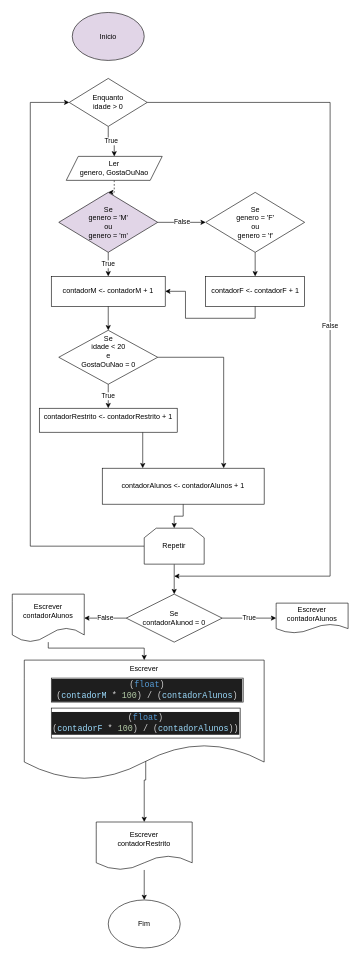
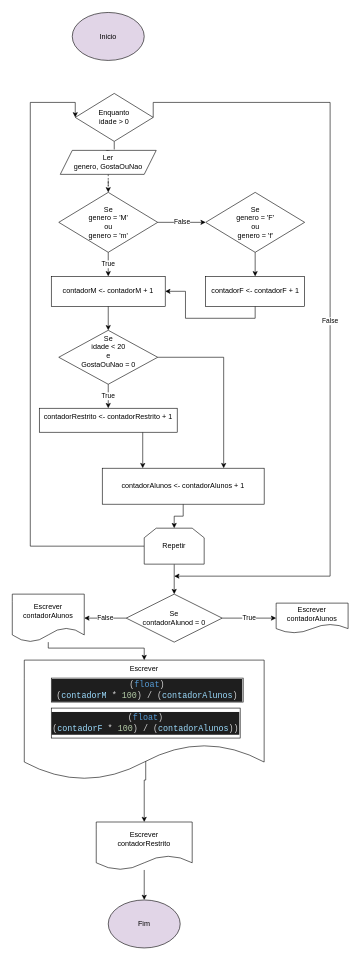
node "Enquanto idade > 0": moved (108, 102) -> (114, 117)
node "Ler genero, GostaOuNao": moved (114, 168) -> (108, 162)
node "Se genero = 'M' ou genero = 'm'": fillcolor #e1d5e7 -> #ffffff
node "Fim": fillcolor #ffffff -> #e1d5e7
